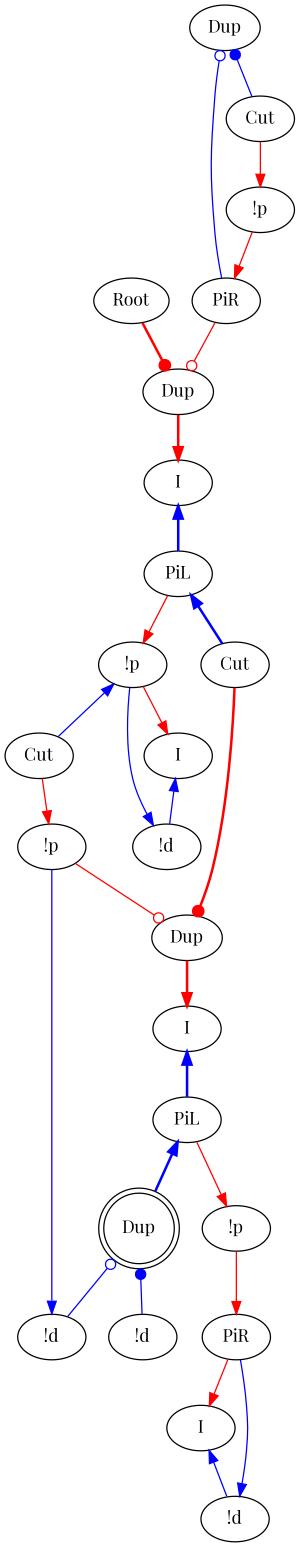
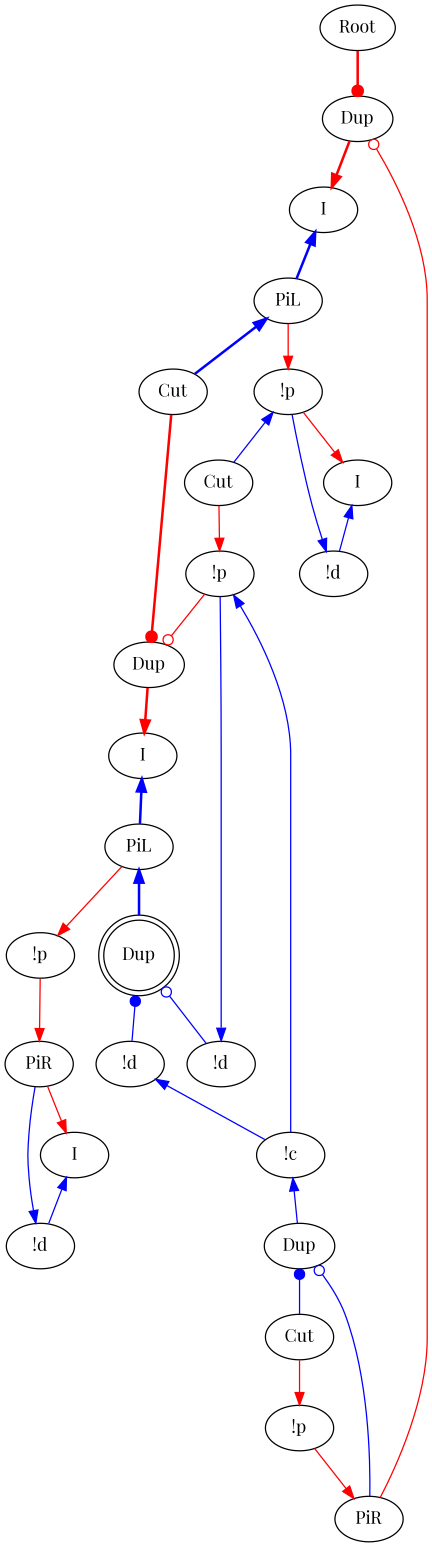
node "!c": added
